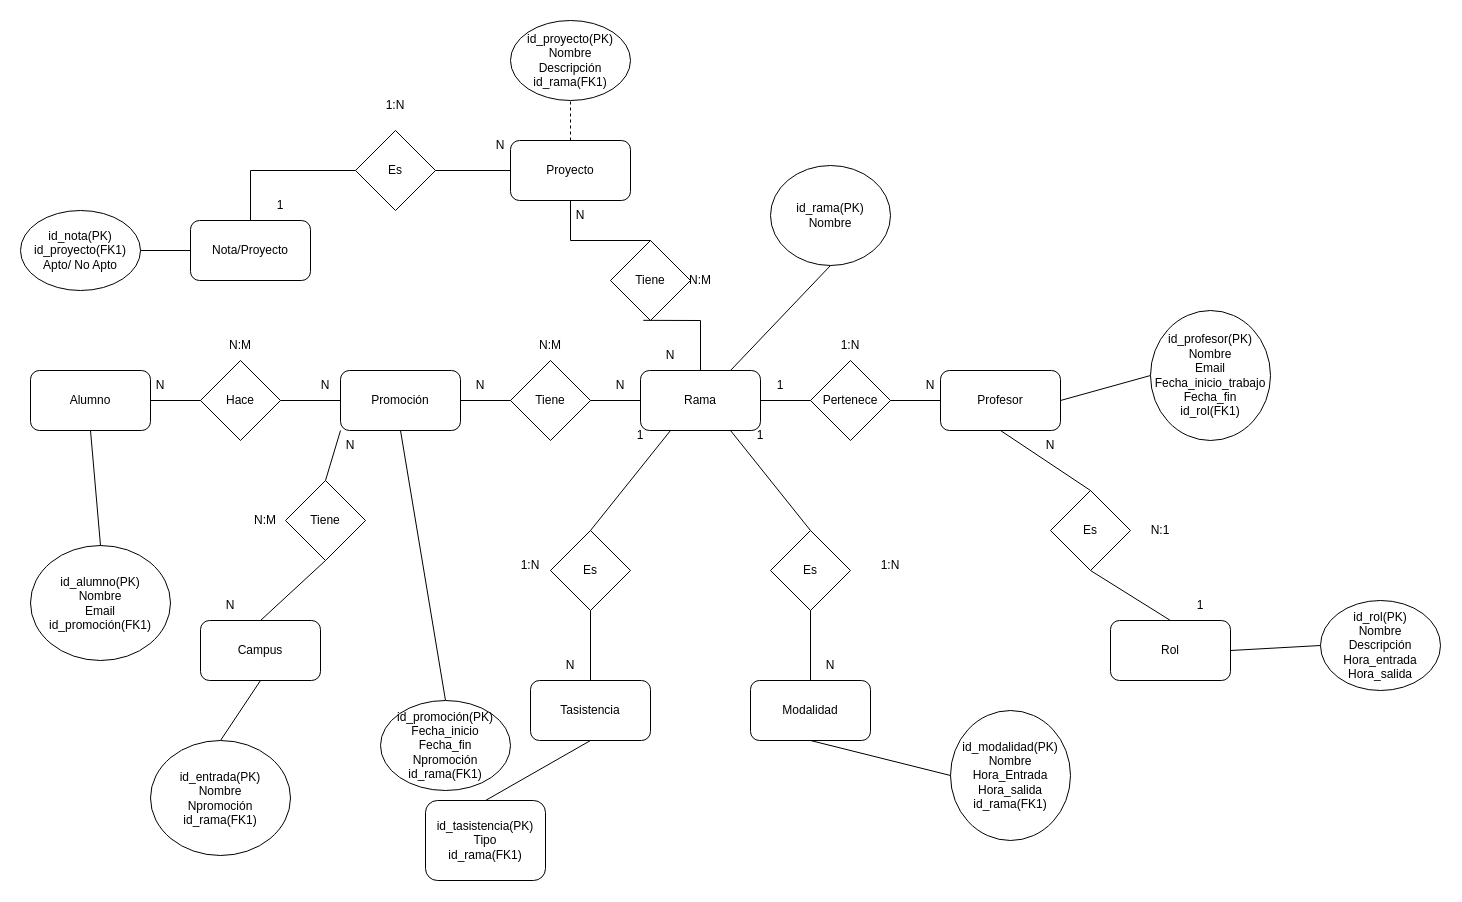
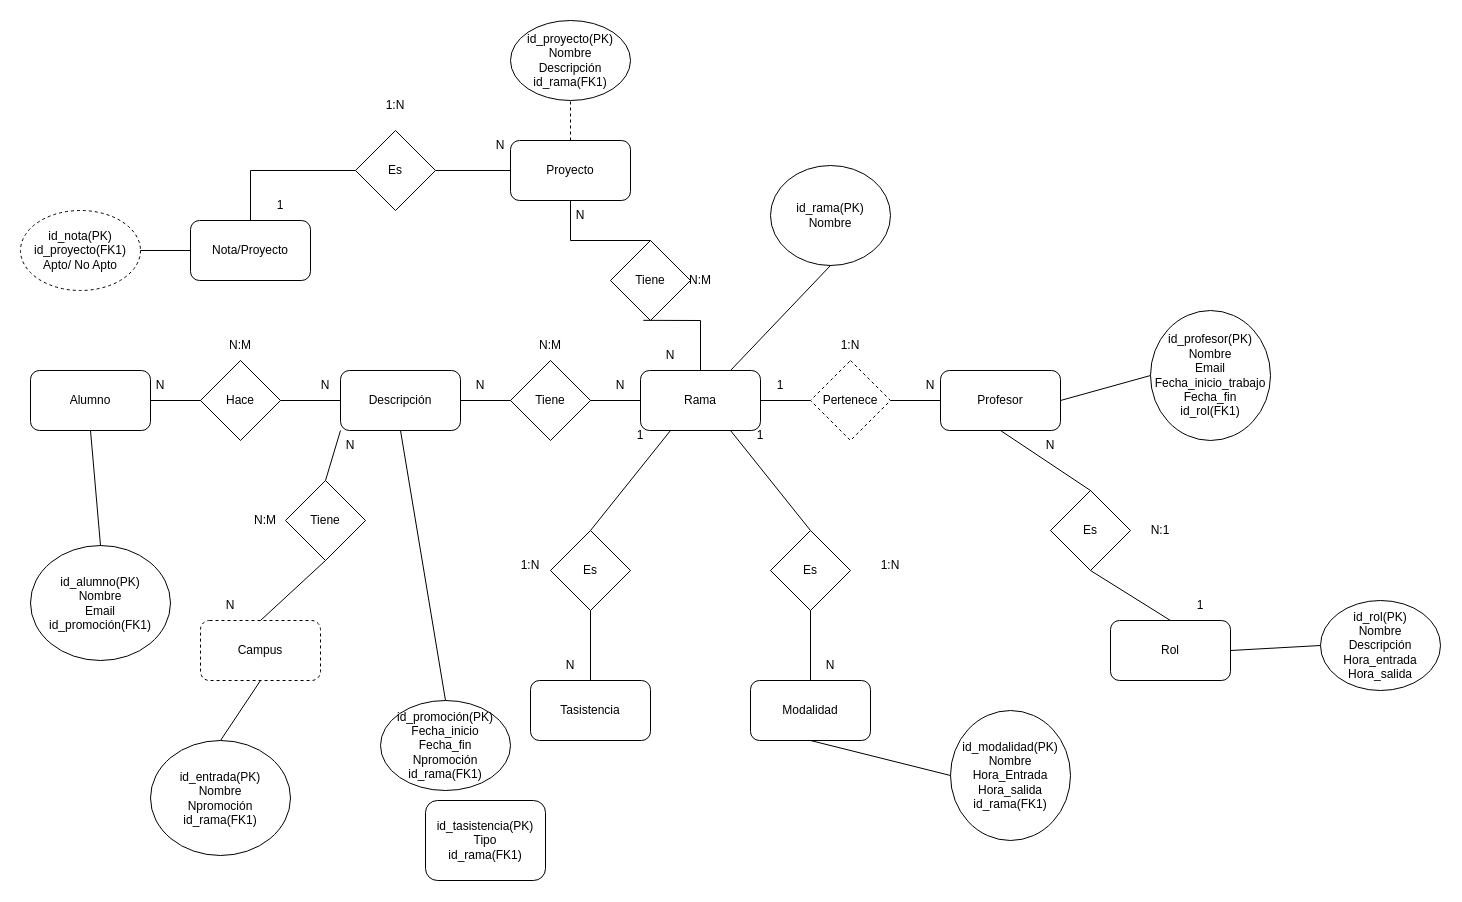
node "id_nota(PK) id_proyecto(FK1) Apto/ No Apto": style solid -> dashed
node "Promoción": label "Promoción" -> "Descripción"
node "Pertenece": style solid -> dashed
node "Campus": style solid -> dashed
edge "Tasistencia" -- "id_tasistencia(PK) Tipo id_rama(FK1)": removed
